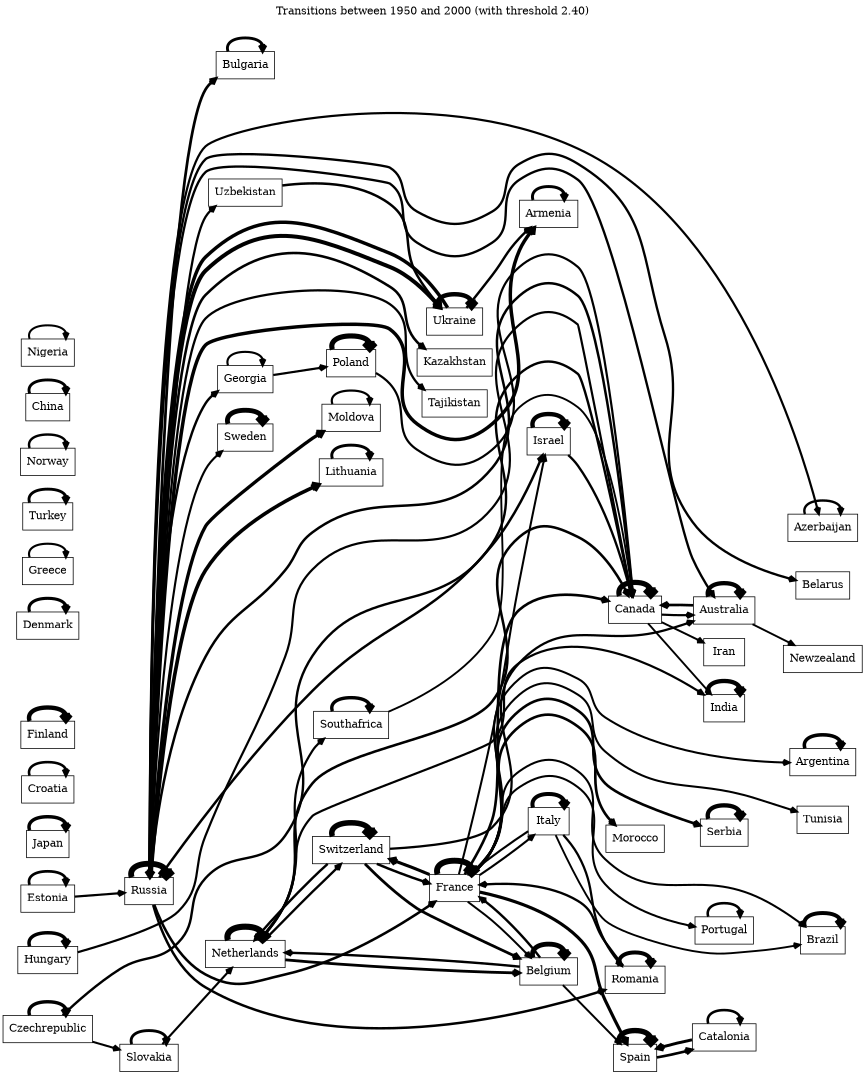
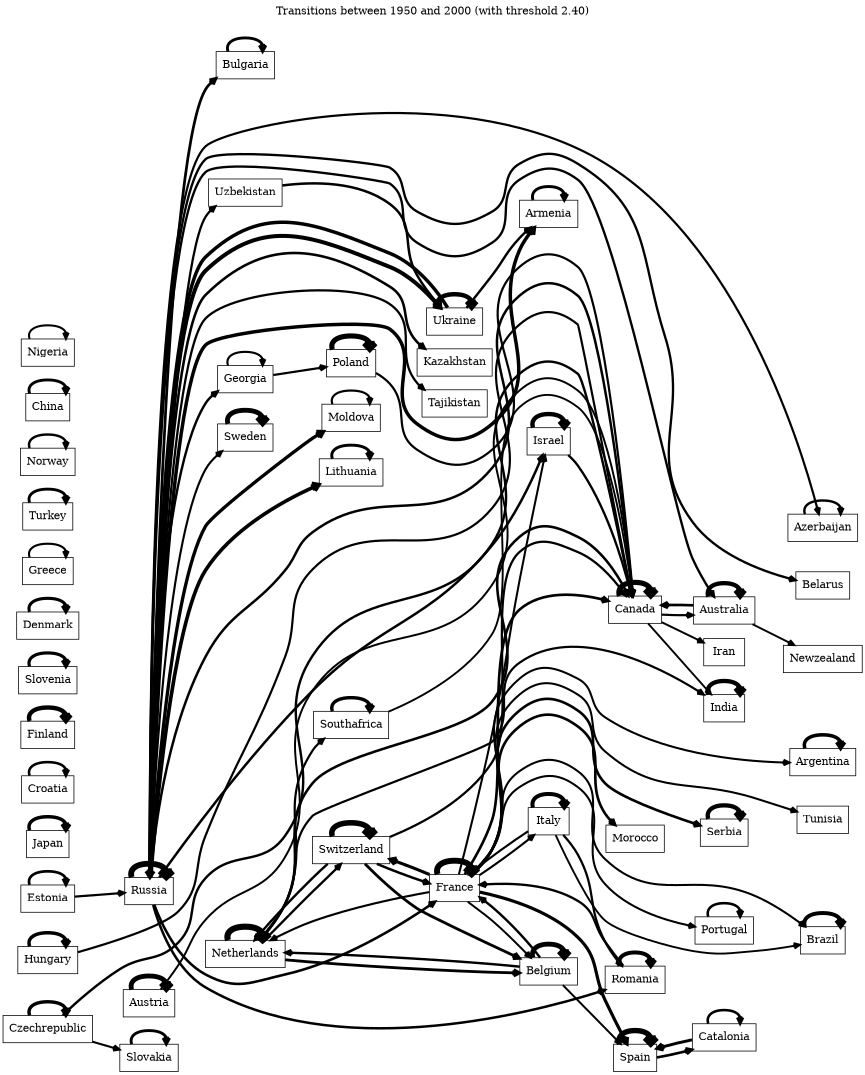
node "Slovenia": added
edge "Switzerland" -> "Australia": now "Switzerland" -> "Canada"
node "Austria": added
edge "Slovakia" -> "Netherlands": now "France" -> "Netherlands"
